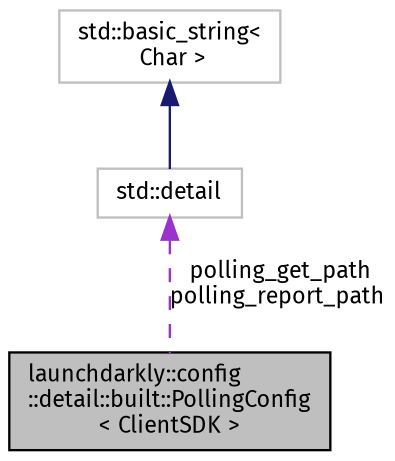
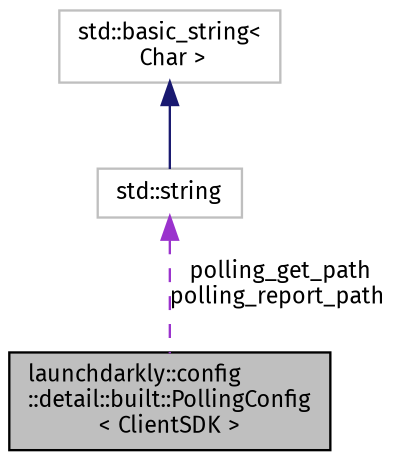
node "std::detail": label "std::detail" -> "std::string"
